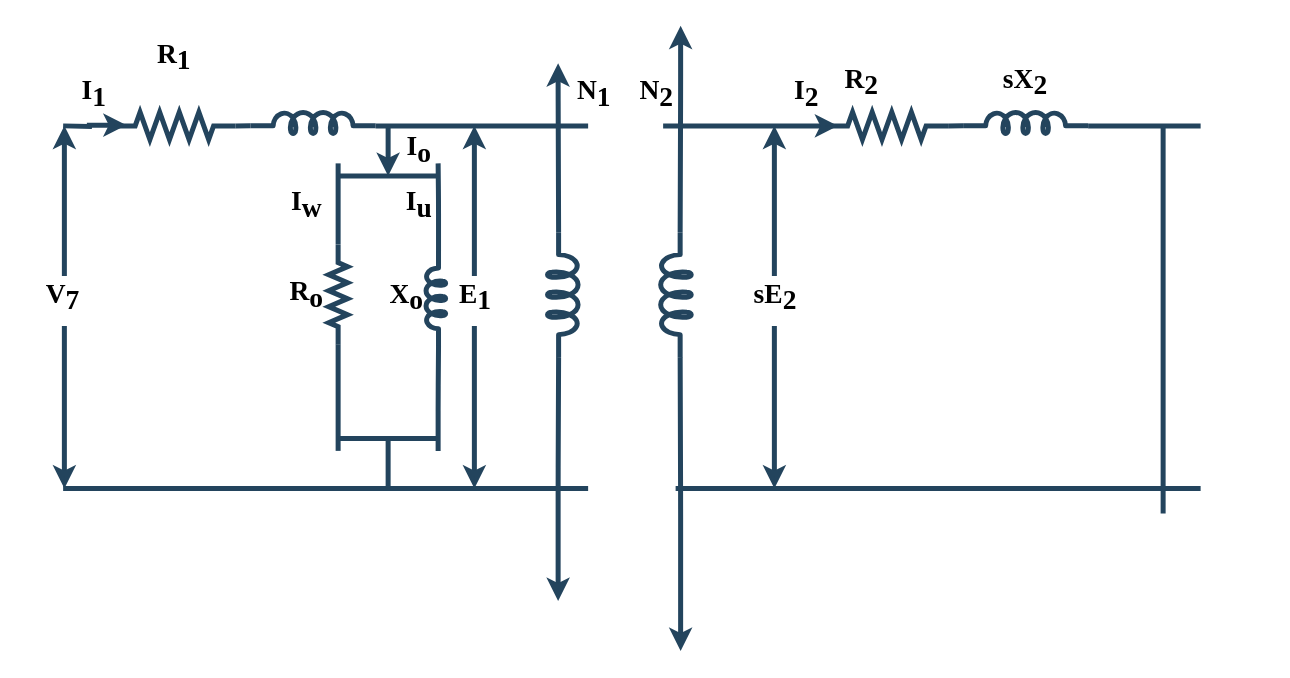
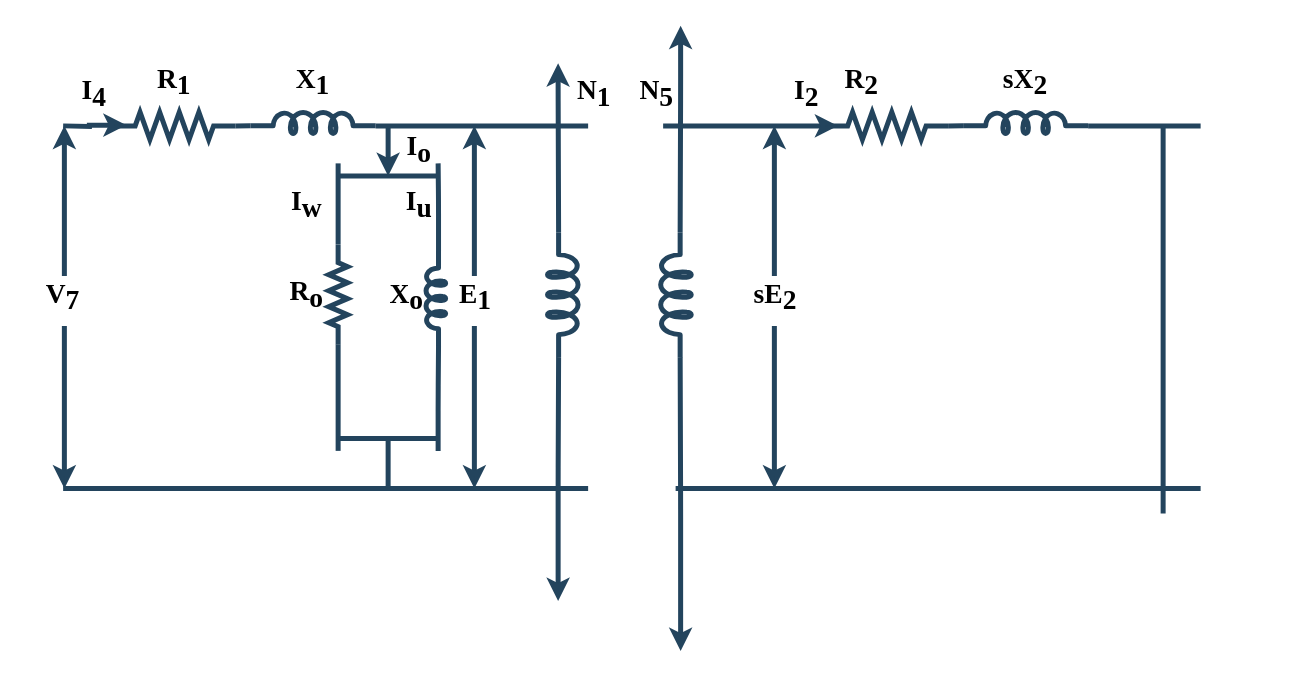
node "R1": moved (174, 57) -> (174, 82)
node "X1": added
node "I1": label "I1" -> "I4"
node "N2": label "N2" -> "N5"
